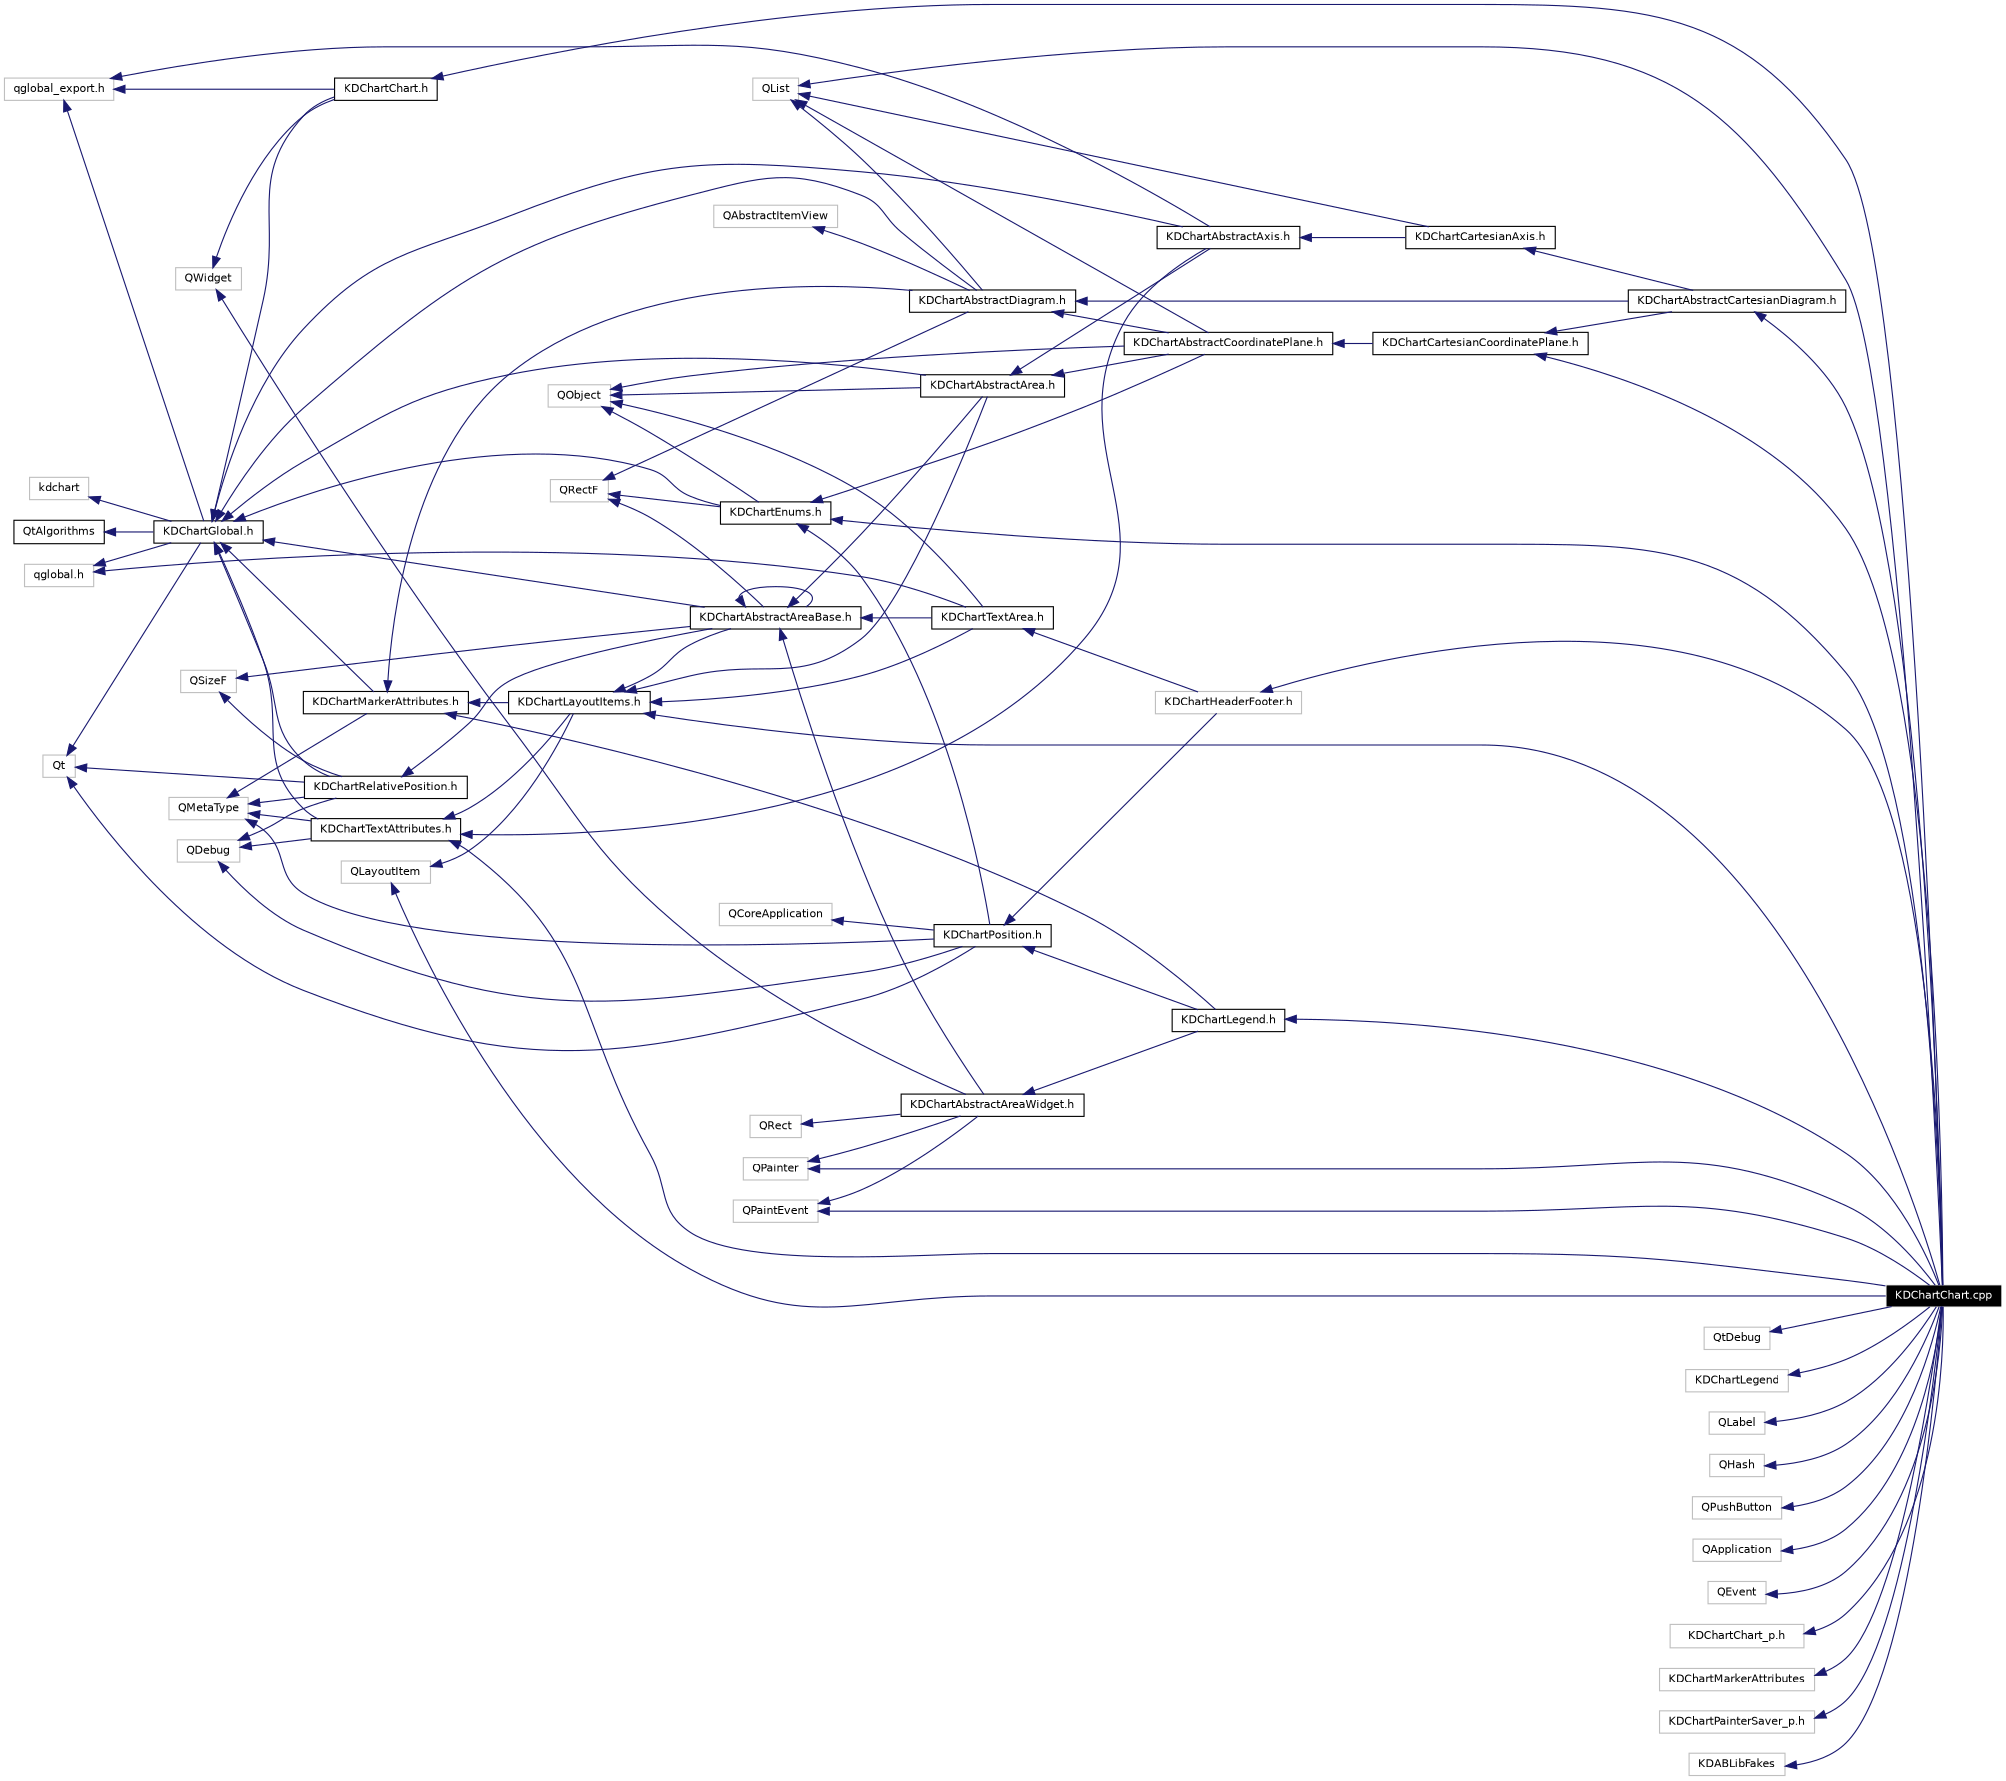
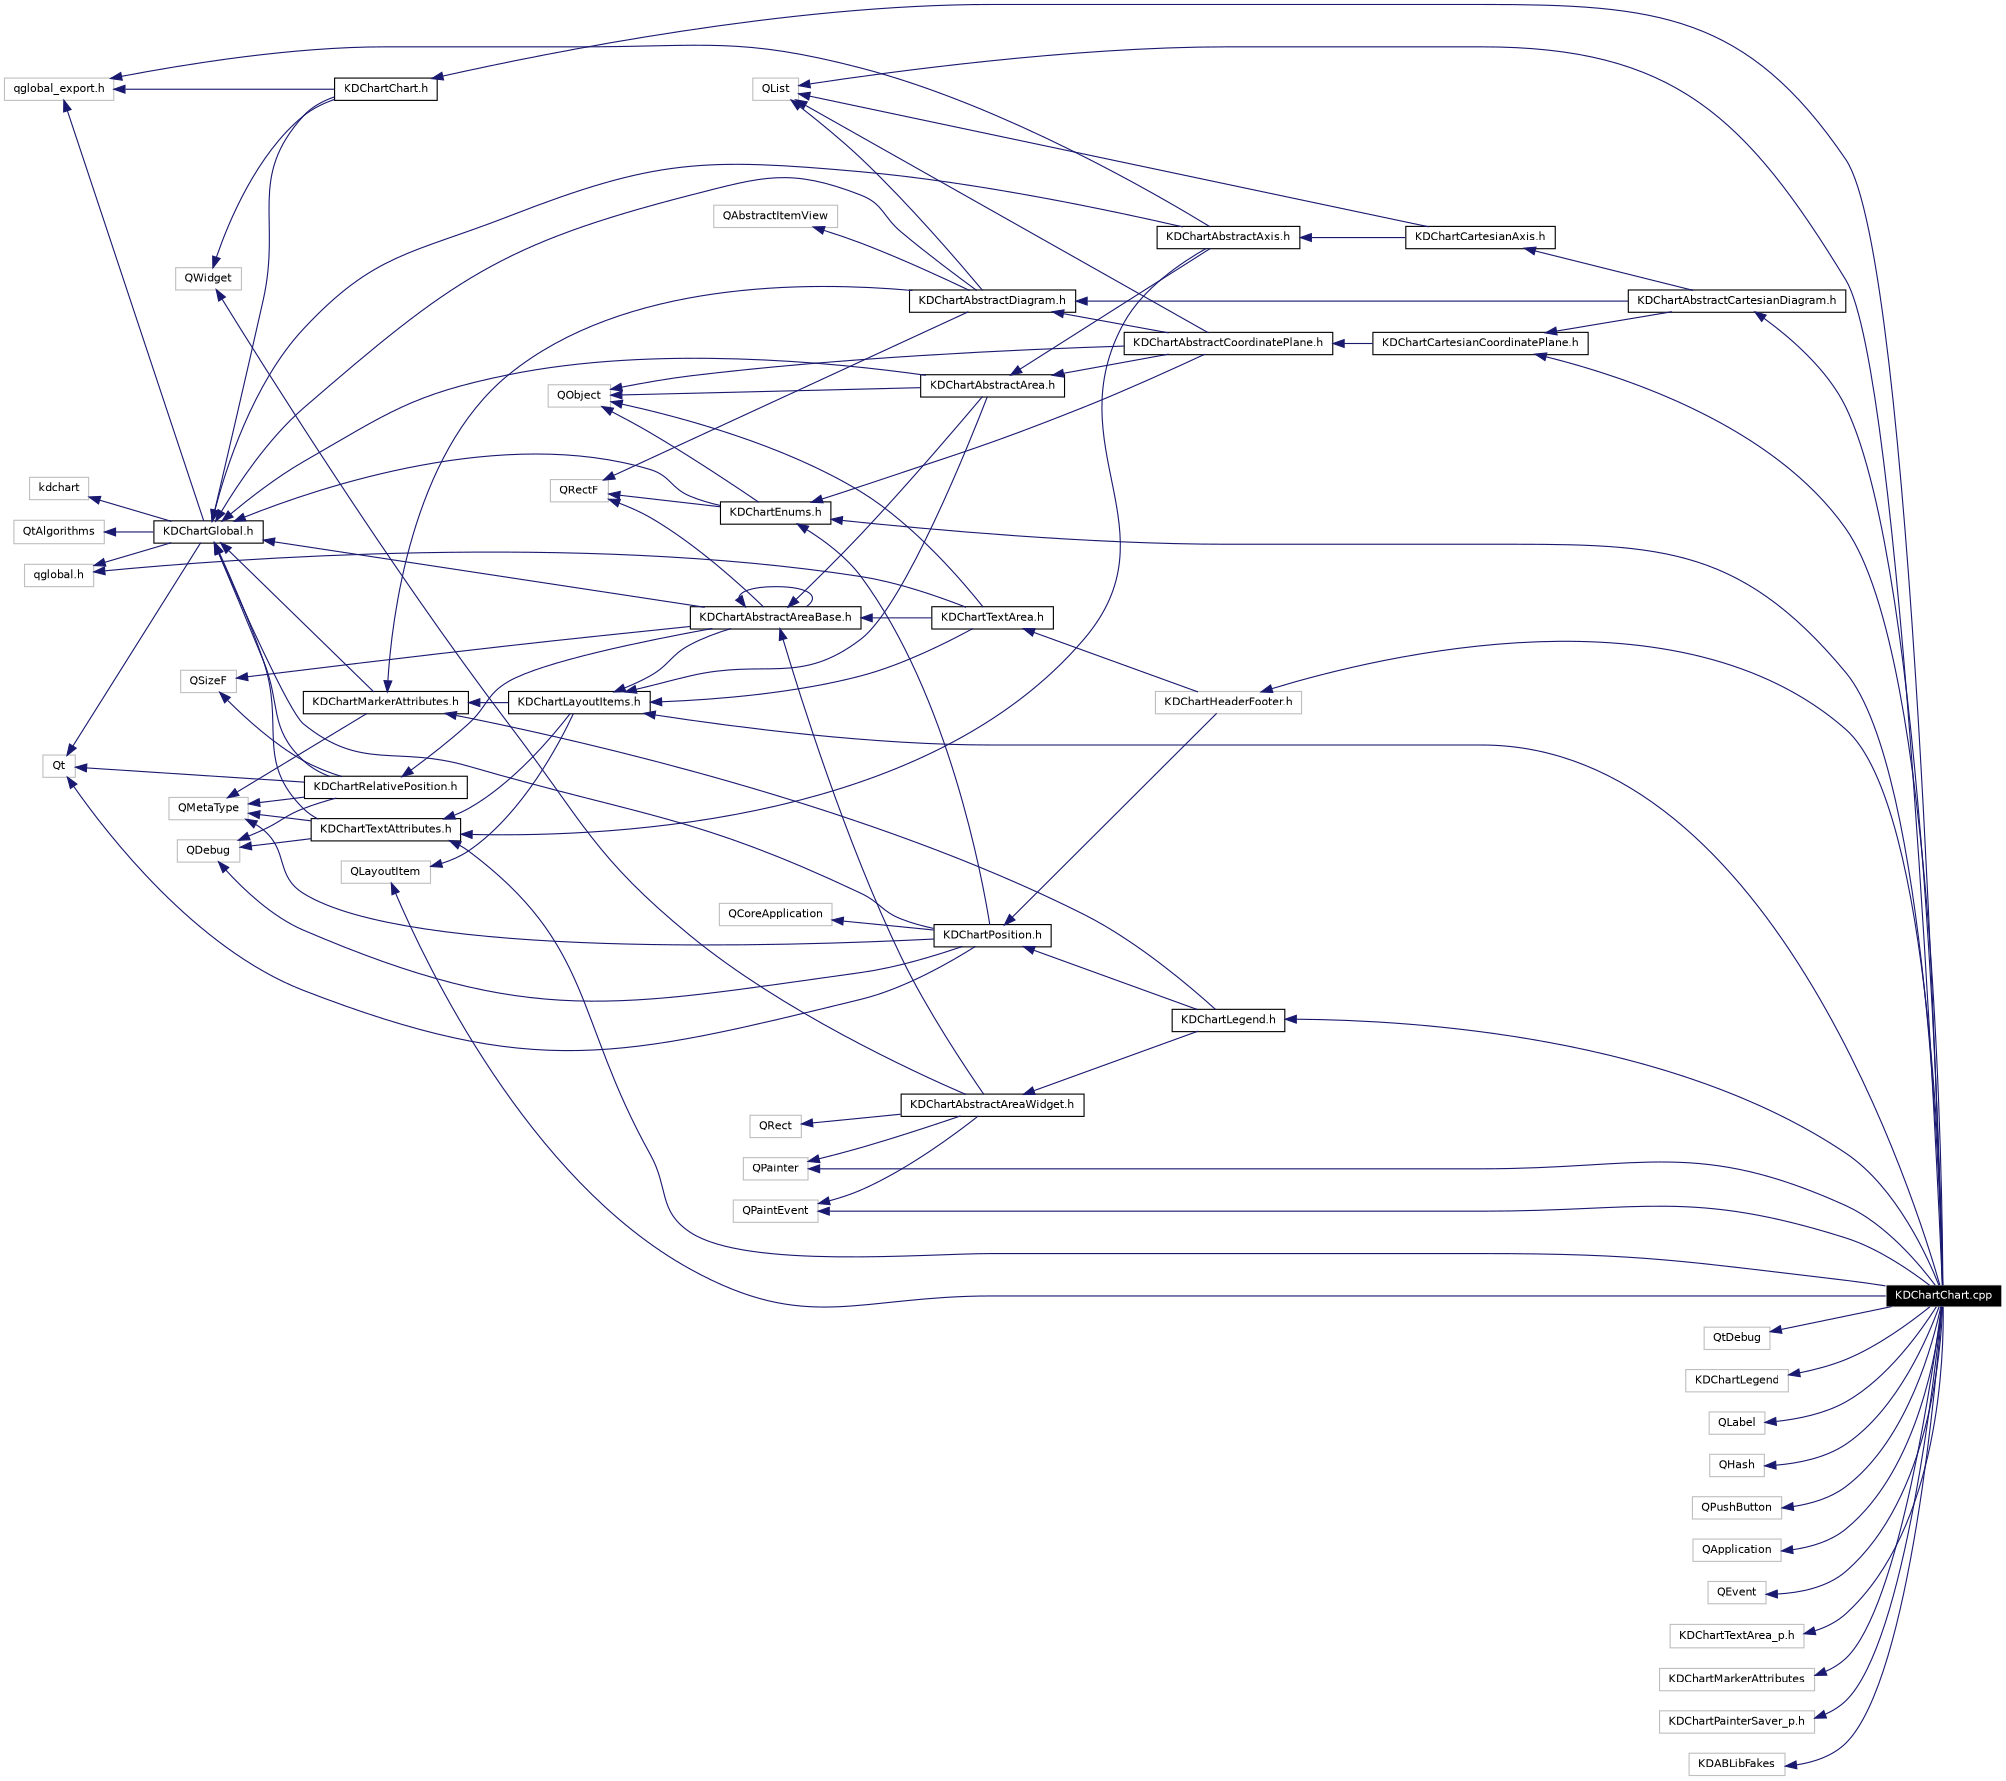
node "QtAlgorithms": color black -> grey75
edge "KDChartPosition.h" -> "KDChartGlobal.h": added
node "KDChartChart_p.h": label "KDChartChart_p.h" -> "KDChartTextArea_p.h"
